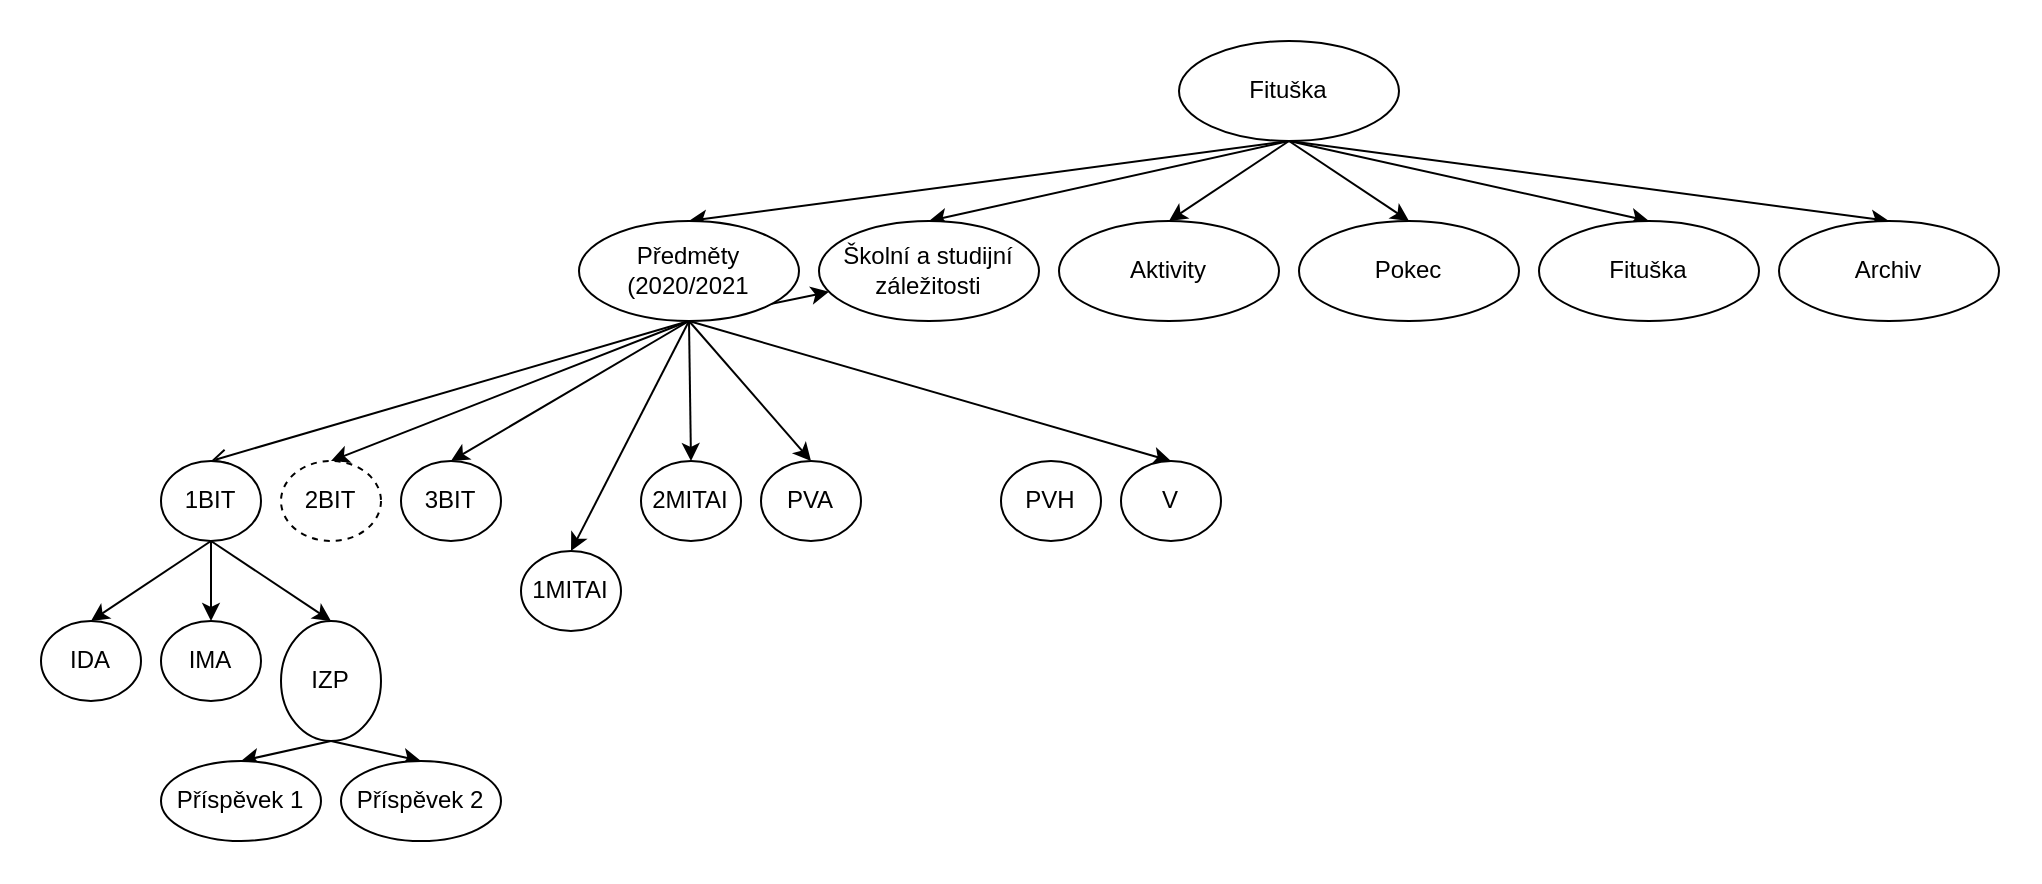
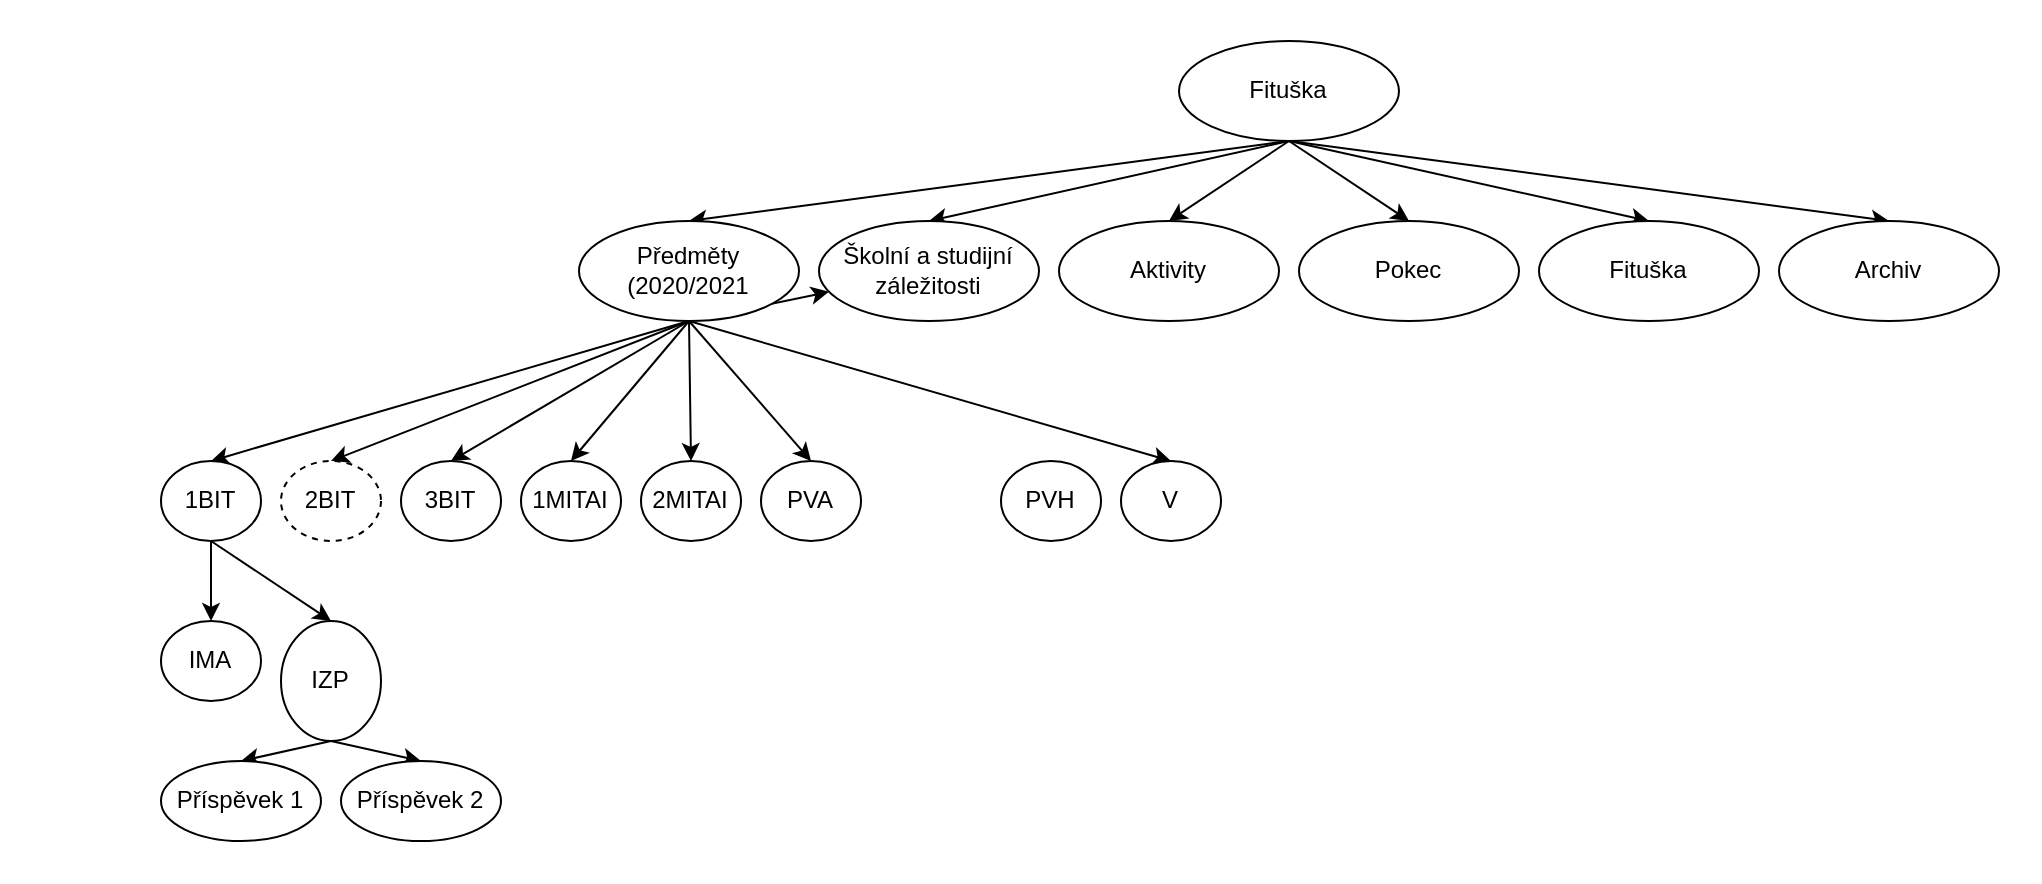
edge "Předměty (2020/2021" -> "1BIT": arrowhead open -> classic
edge "1BIT" -> "IDA": removed
node "1MITAI": moved (571, 591) -> (571, 501)
node "IDA": removed
